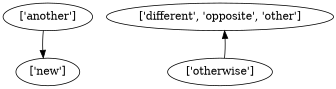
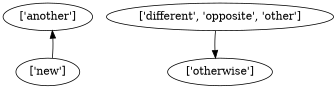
edge "['another']" -> "['new']": reversed
edge "['otherwise']" -> "['different', 'opposite', 'other']": reversed
